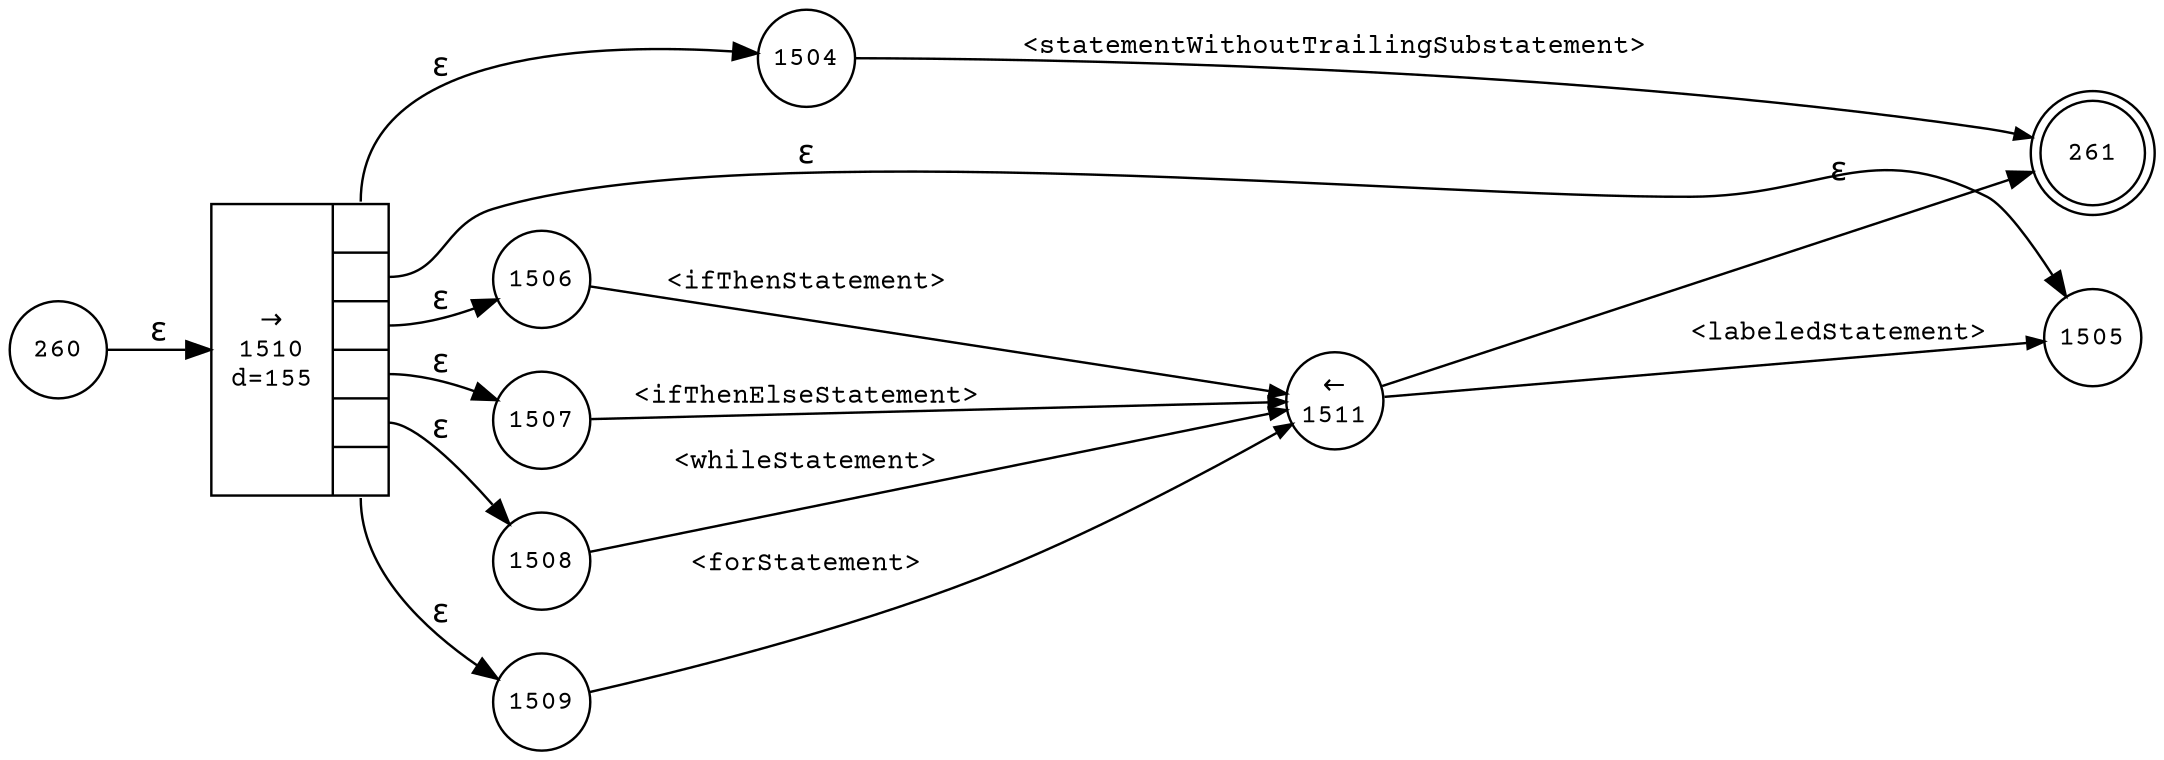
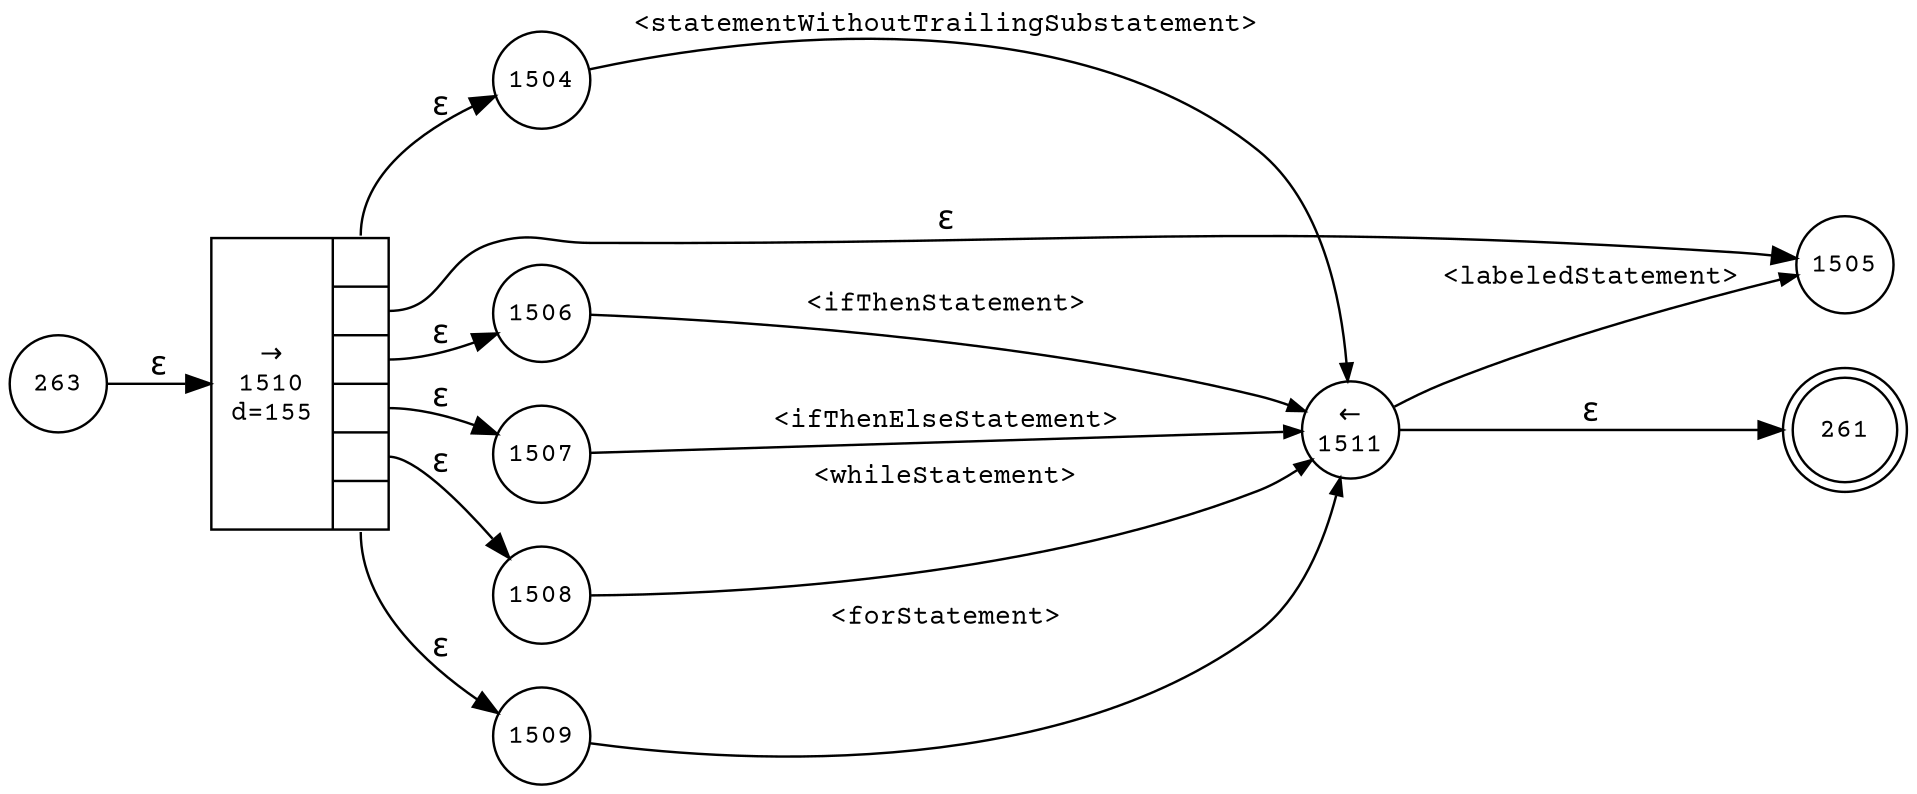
edge "1504" -> "261": now "1504" -> "← 1511"
node "260": label "260" -> "263"
